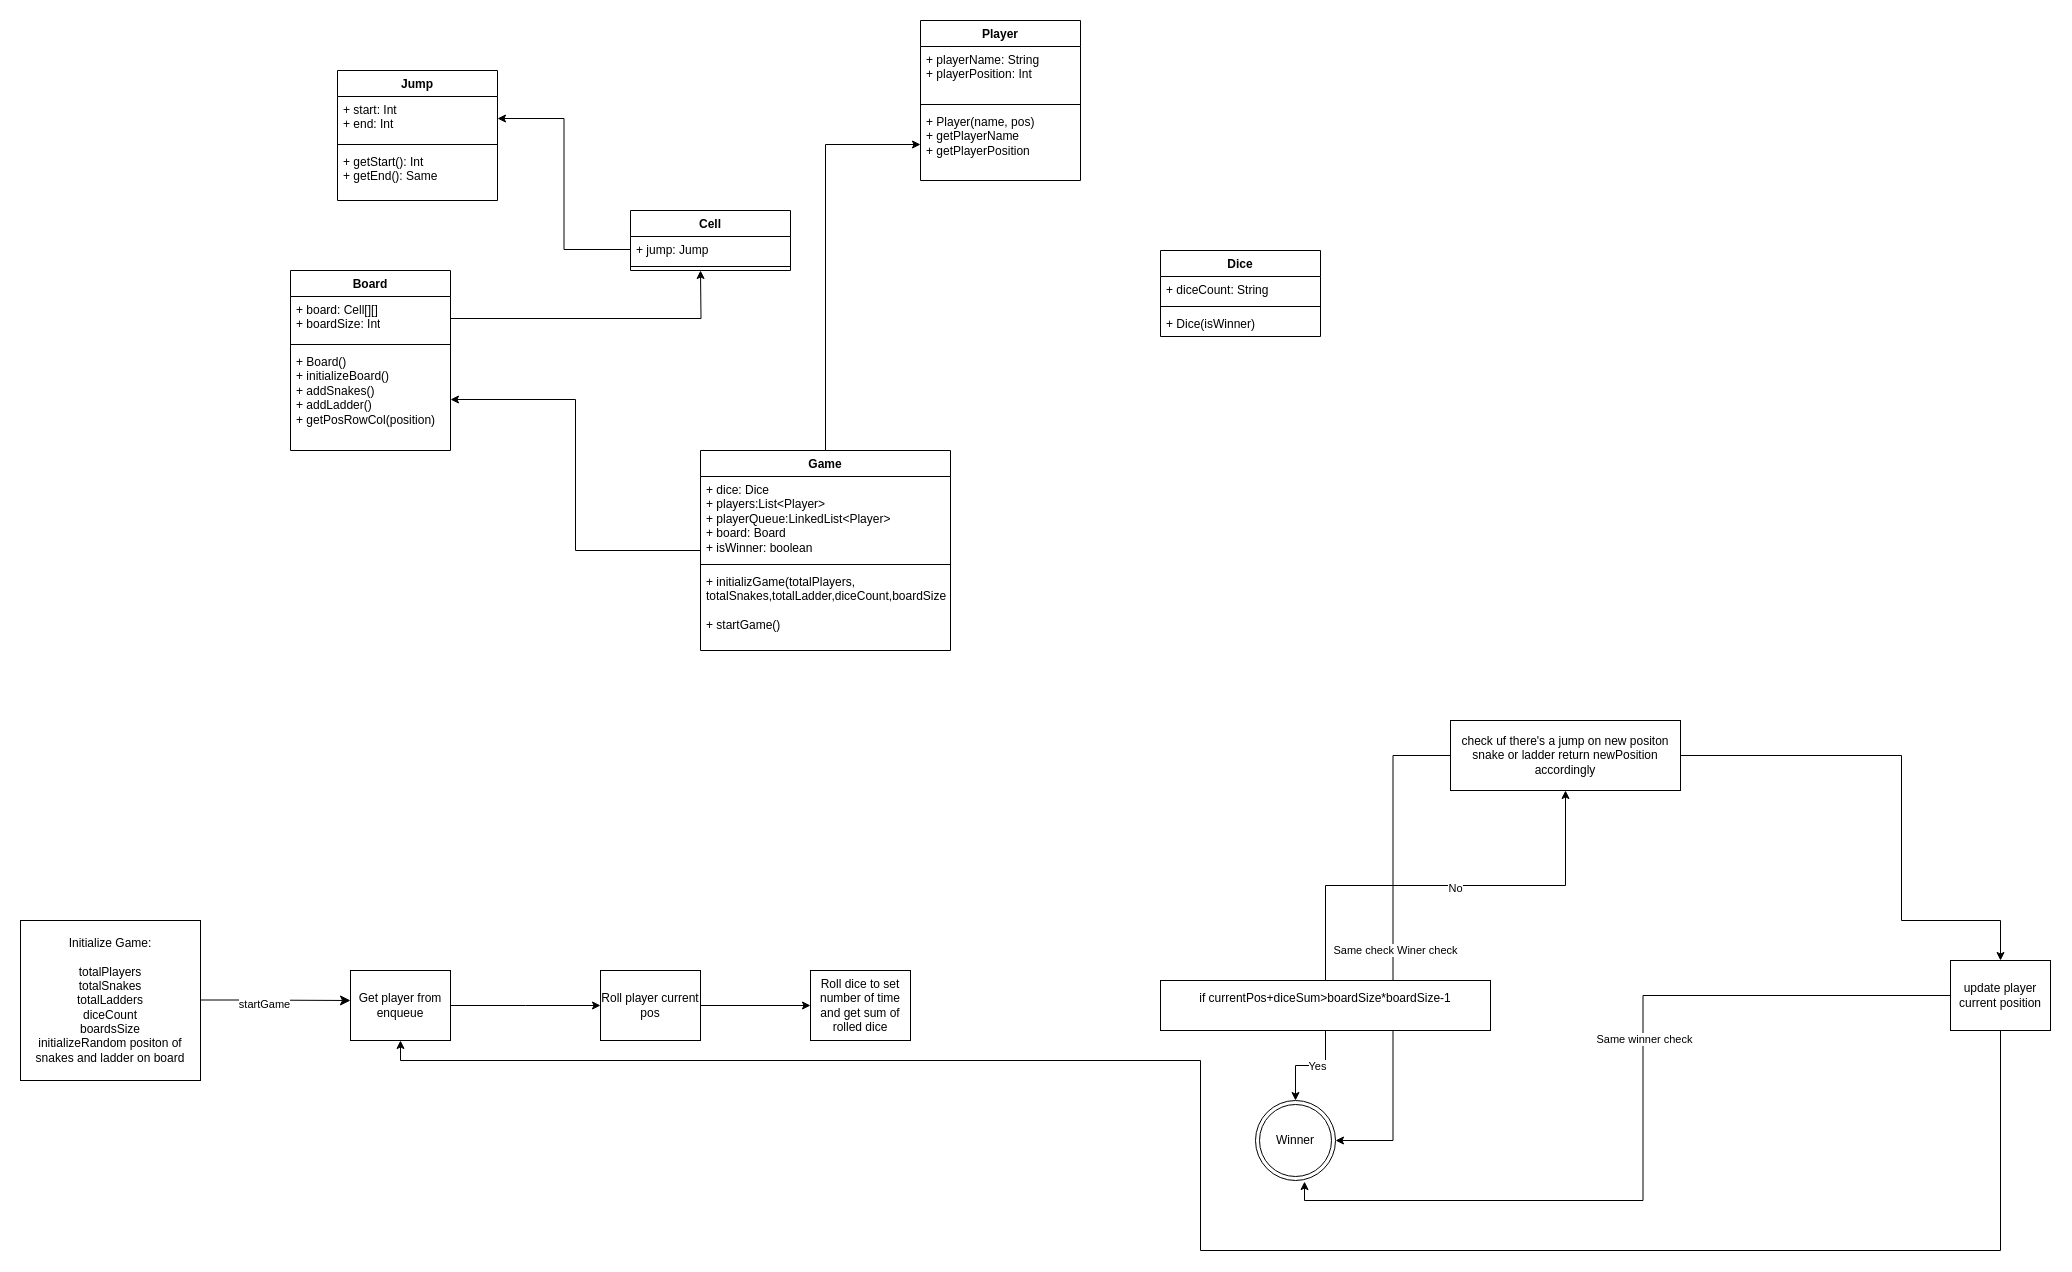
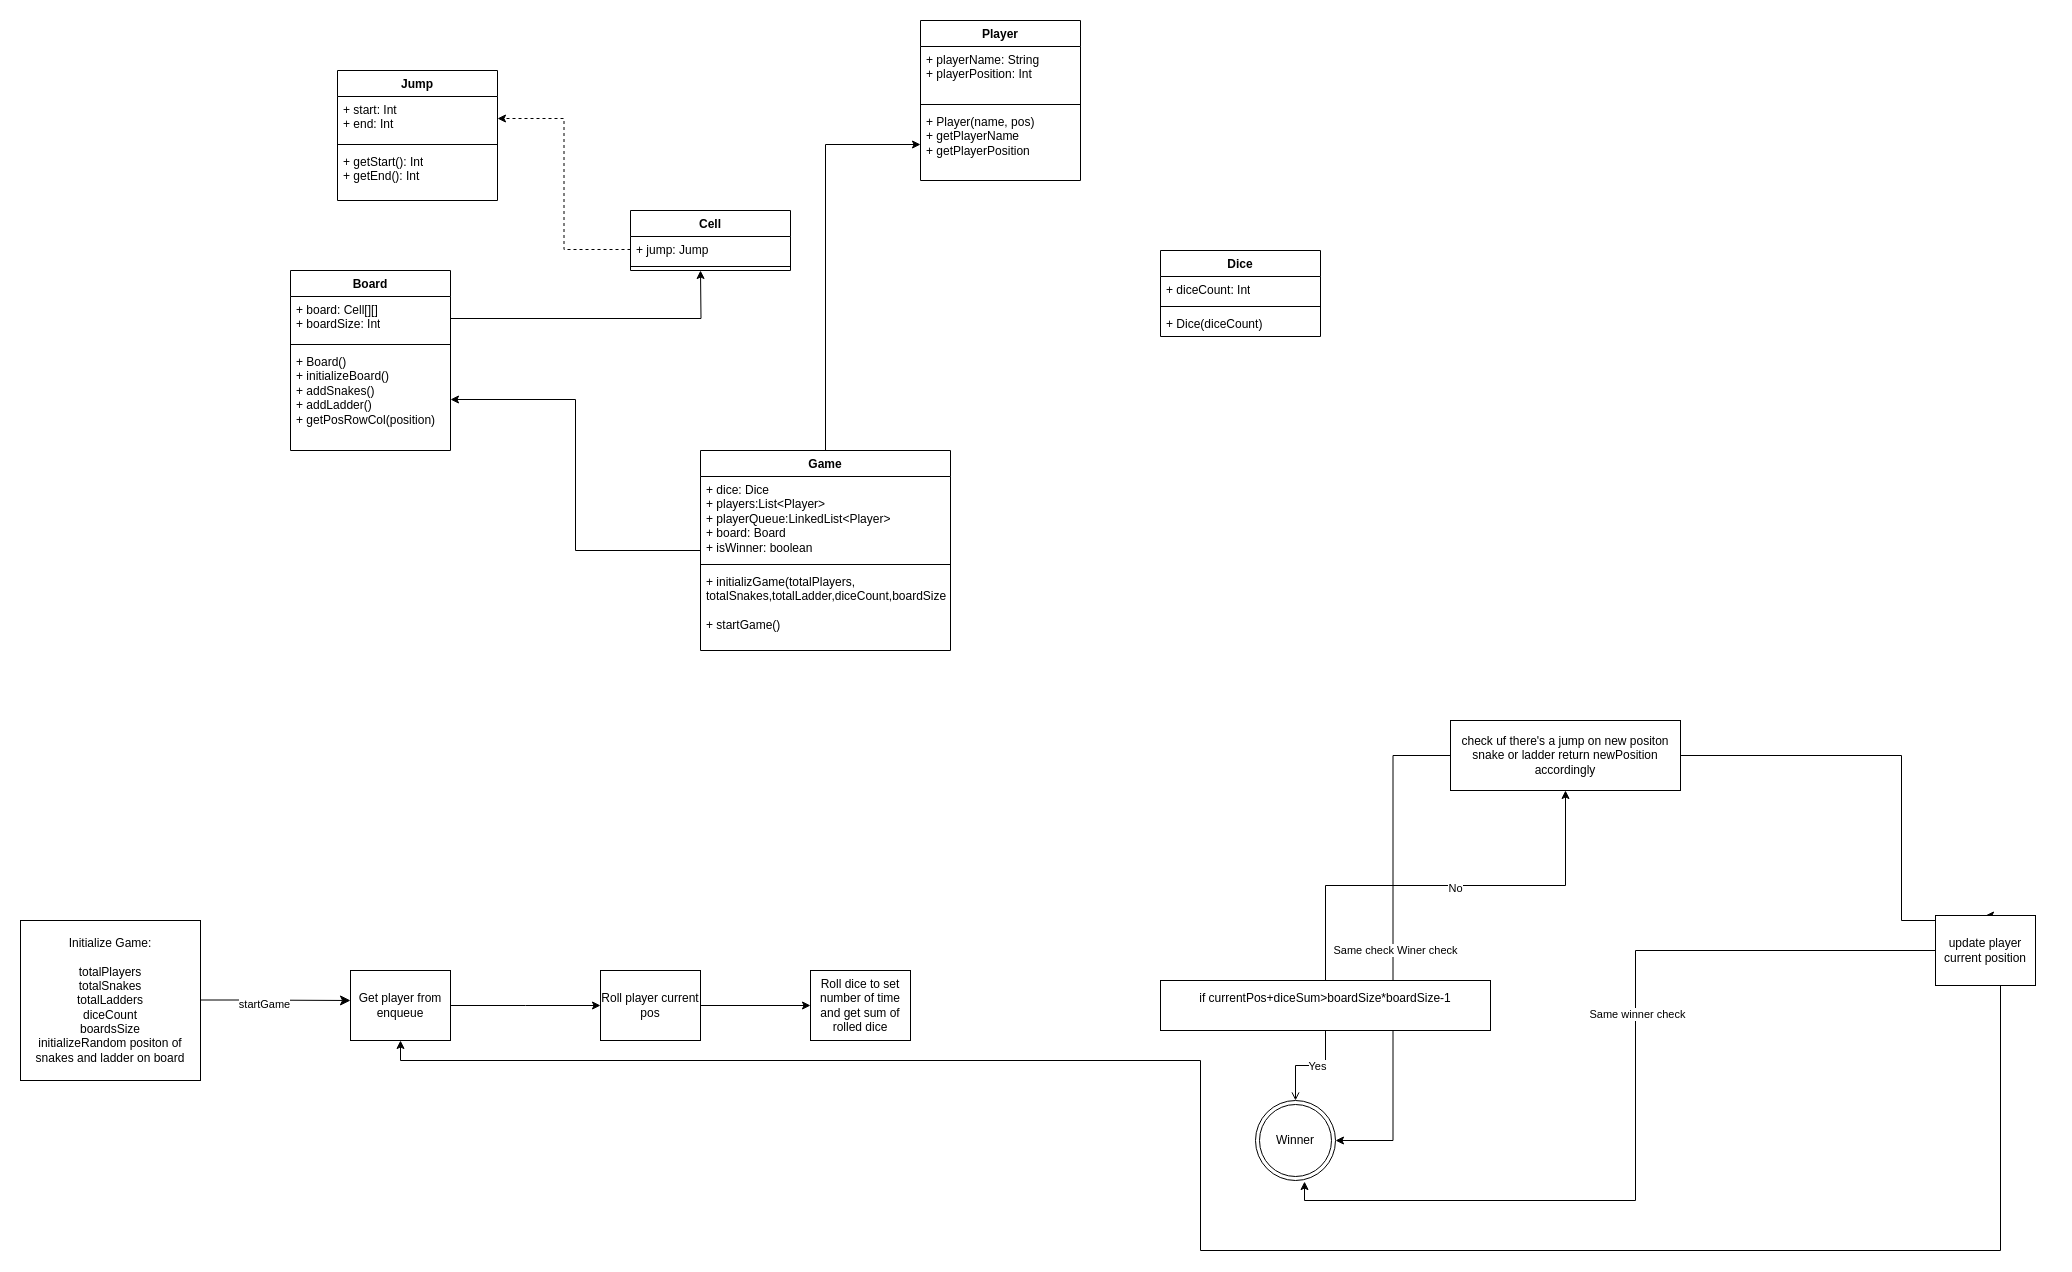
node "+ getStart(): Int + getEnd(): Same": label "+ getStart(): Int + getEnd(): Same" -> "+ getStart(): Int + getEnd(): Int"
edge "+ jump: Jump" -> "+ start: Int + end: Int": style solid -> dashed
node "+ diceCount: String": label "+ diceCount: String" -> "+ diceCount: Int"
node "+ Dice(isWinner)": label "+ Dice(isWinner)" -> "+ Dice(diceCount)"
node "update player current position": moved (2001, 996) -> (1986, 951)
edge "if currentPos+diceSum>boardSize*boardSize-1" -> "Winner": arrowhead classic -> open
